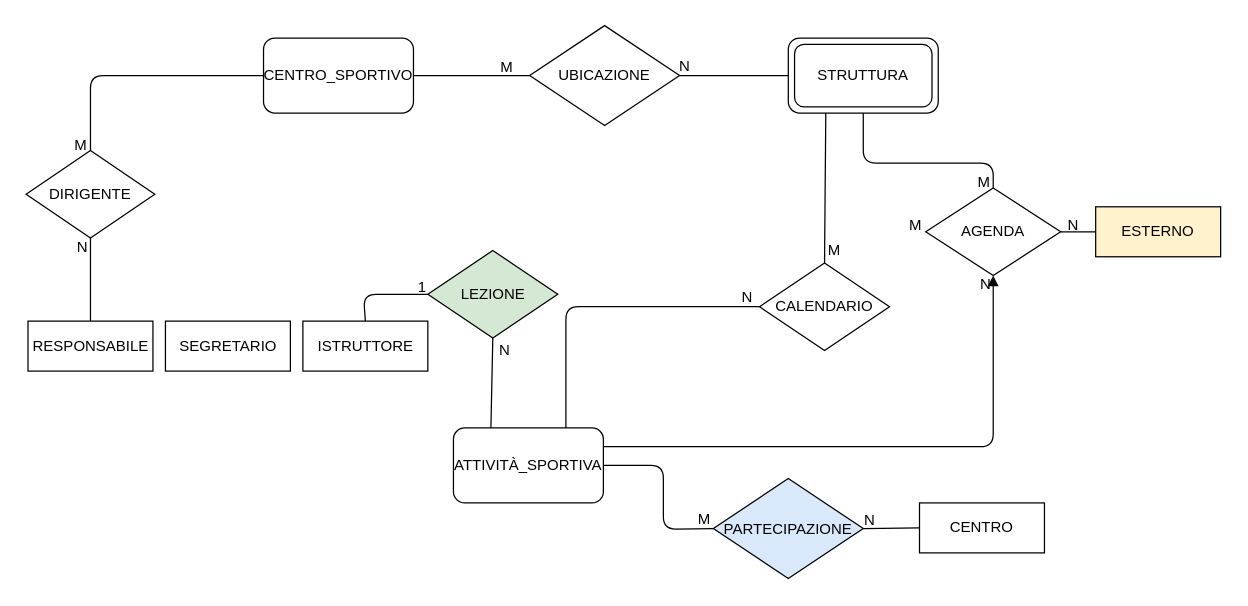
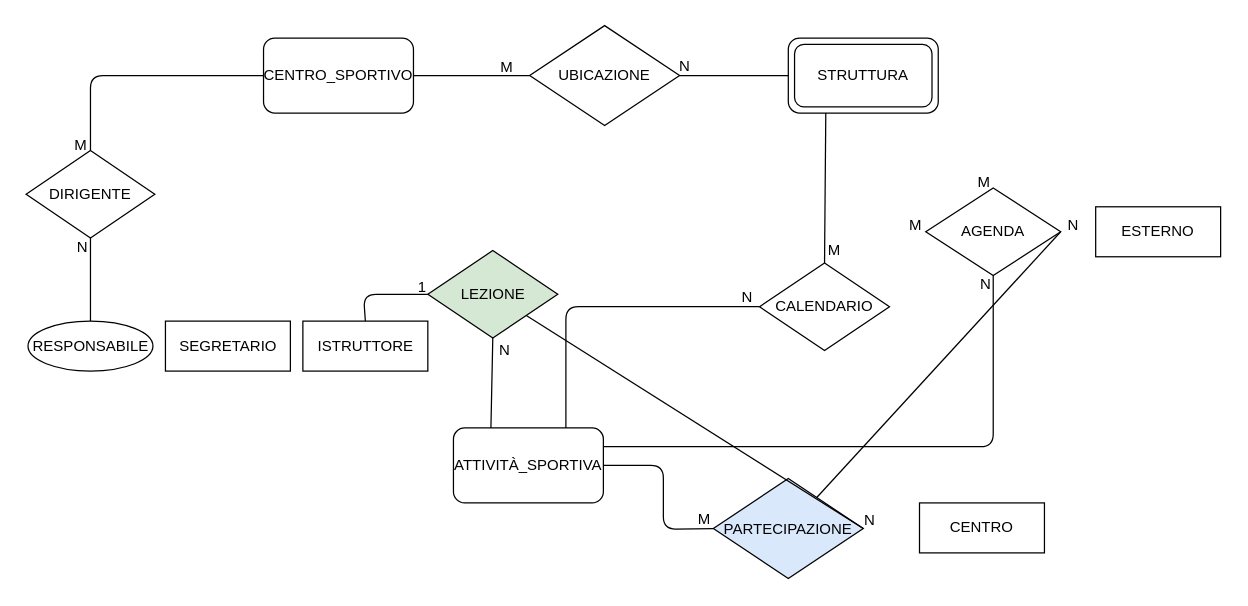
edge "STRUTTURA" -- "AGENDA": removed
edge "AGENDA" -- "ESTERNO": now "AGENDA" -- "PARTECIPAZIONE"
node "ESTERNO": fillcolor #fff2cc -> #ffffff
edge "ATTIVITÀ_SPORTIVA" -> "AGENDA": arrowhead block -> none
node "RESPONSABILE": shape rectangle -> ellipse
edge "CENTRO" -- "PARTECIPAZIONE": now "LEZIONE" -- "PARTECIPAZIONE"
